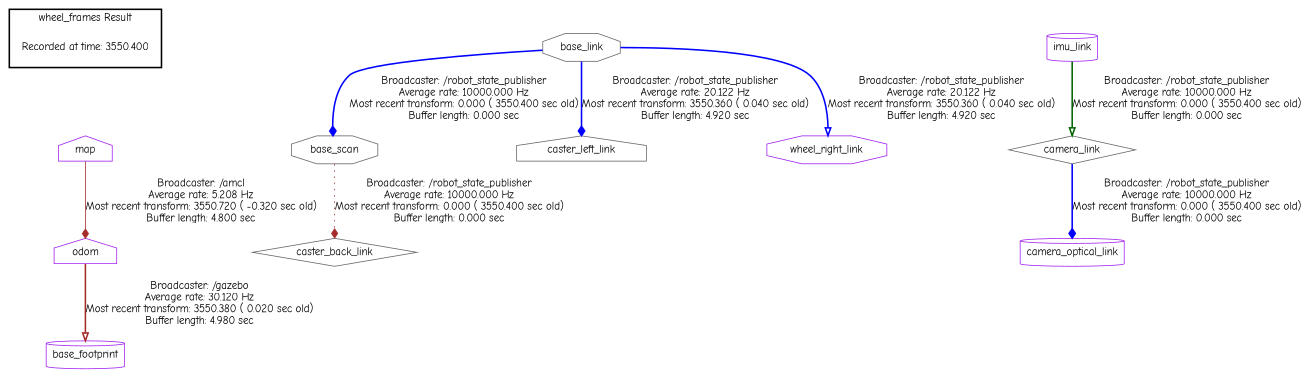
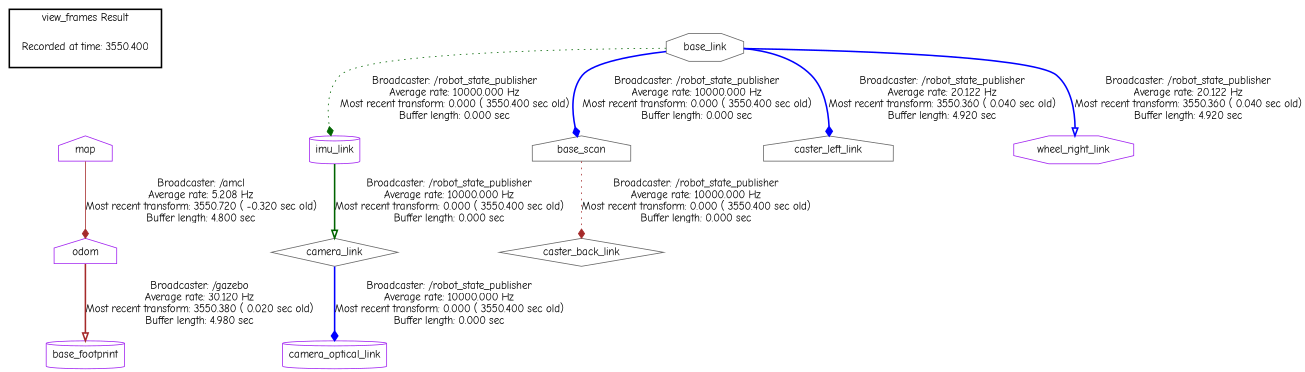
cluster "wheel_frames Result": label "wheel_frames Result" -> "view_frames Result"
edge "base_link" -> "imu_link": added, label "Broadcaster: /robot_state_publisher Average rate: 10000.000 Hz Most recent transform: 0.000 ( 3550.400 sec old) Buffer length: 0.000 sec"
node "base_scan": shape octagon -> house
